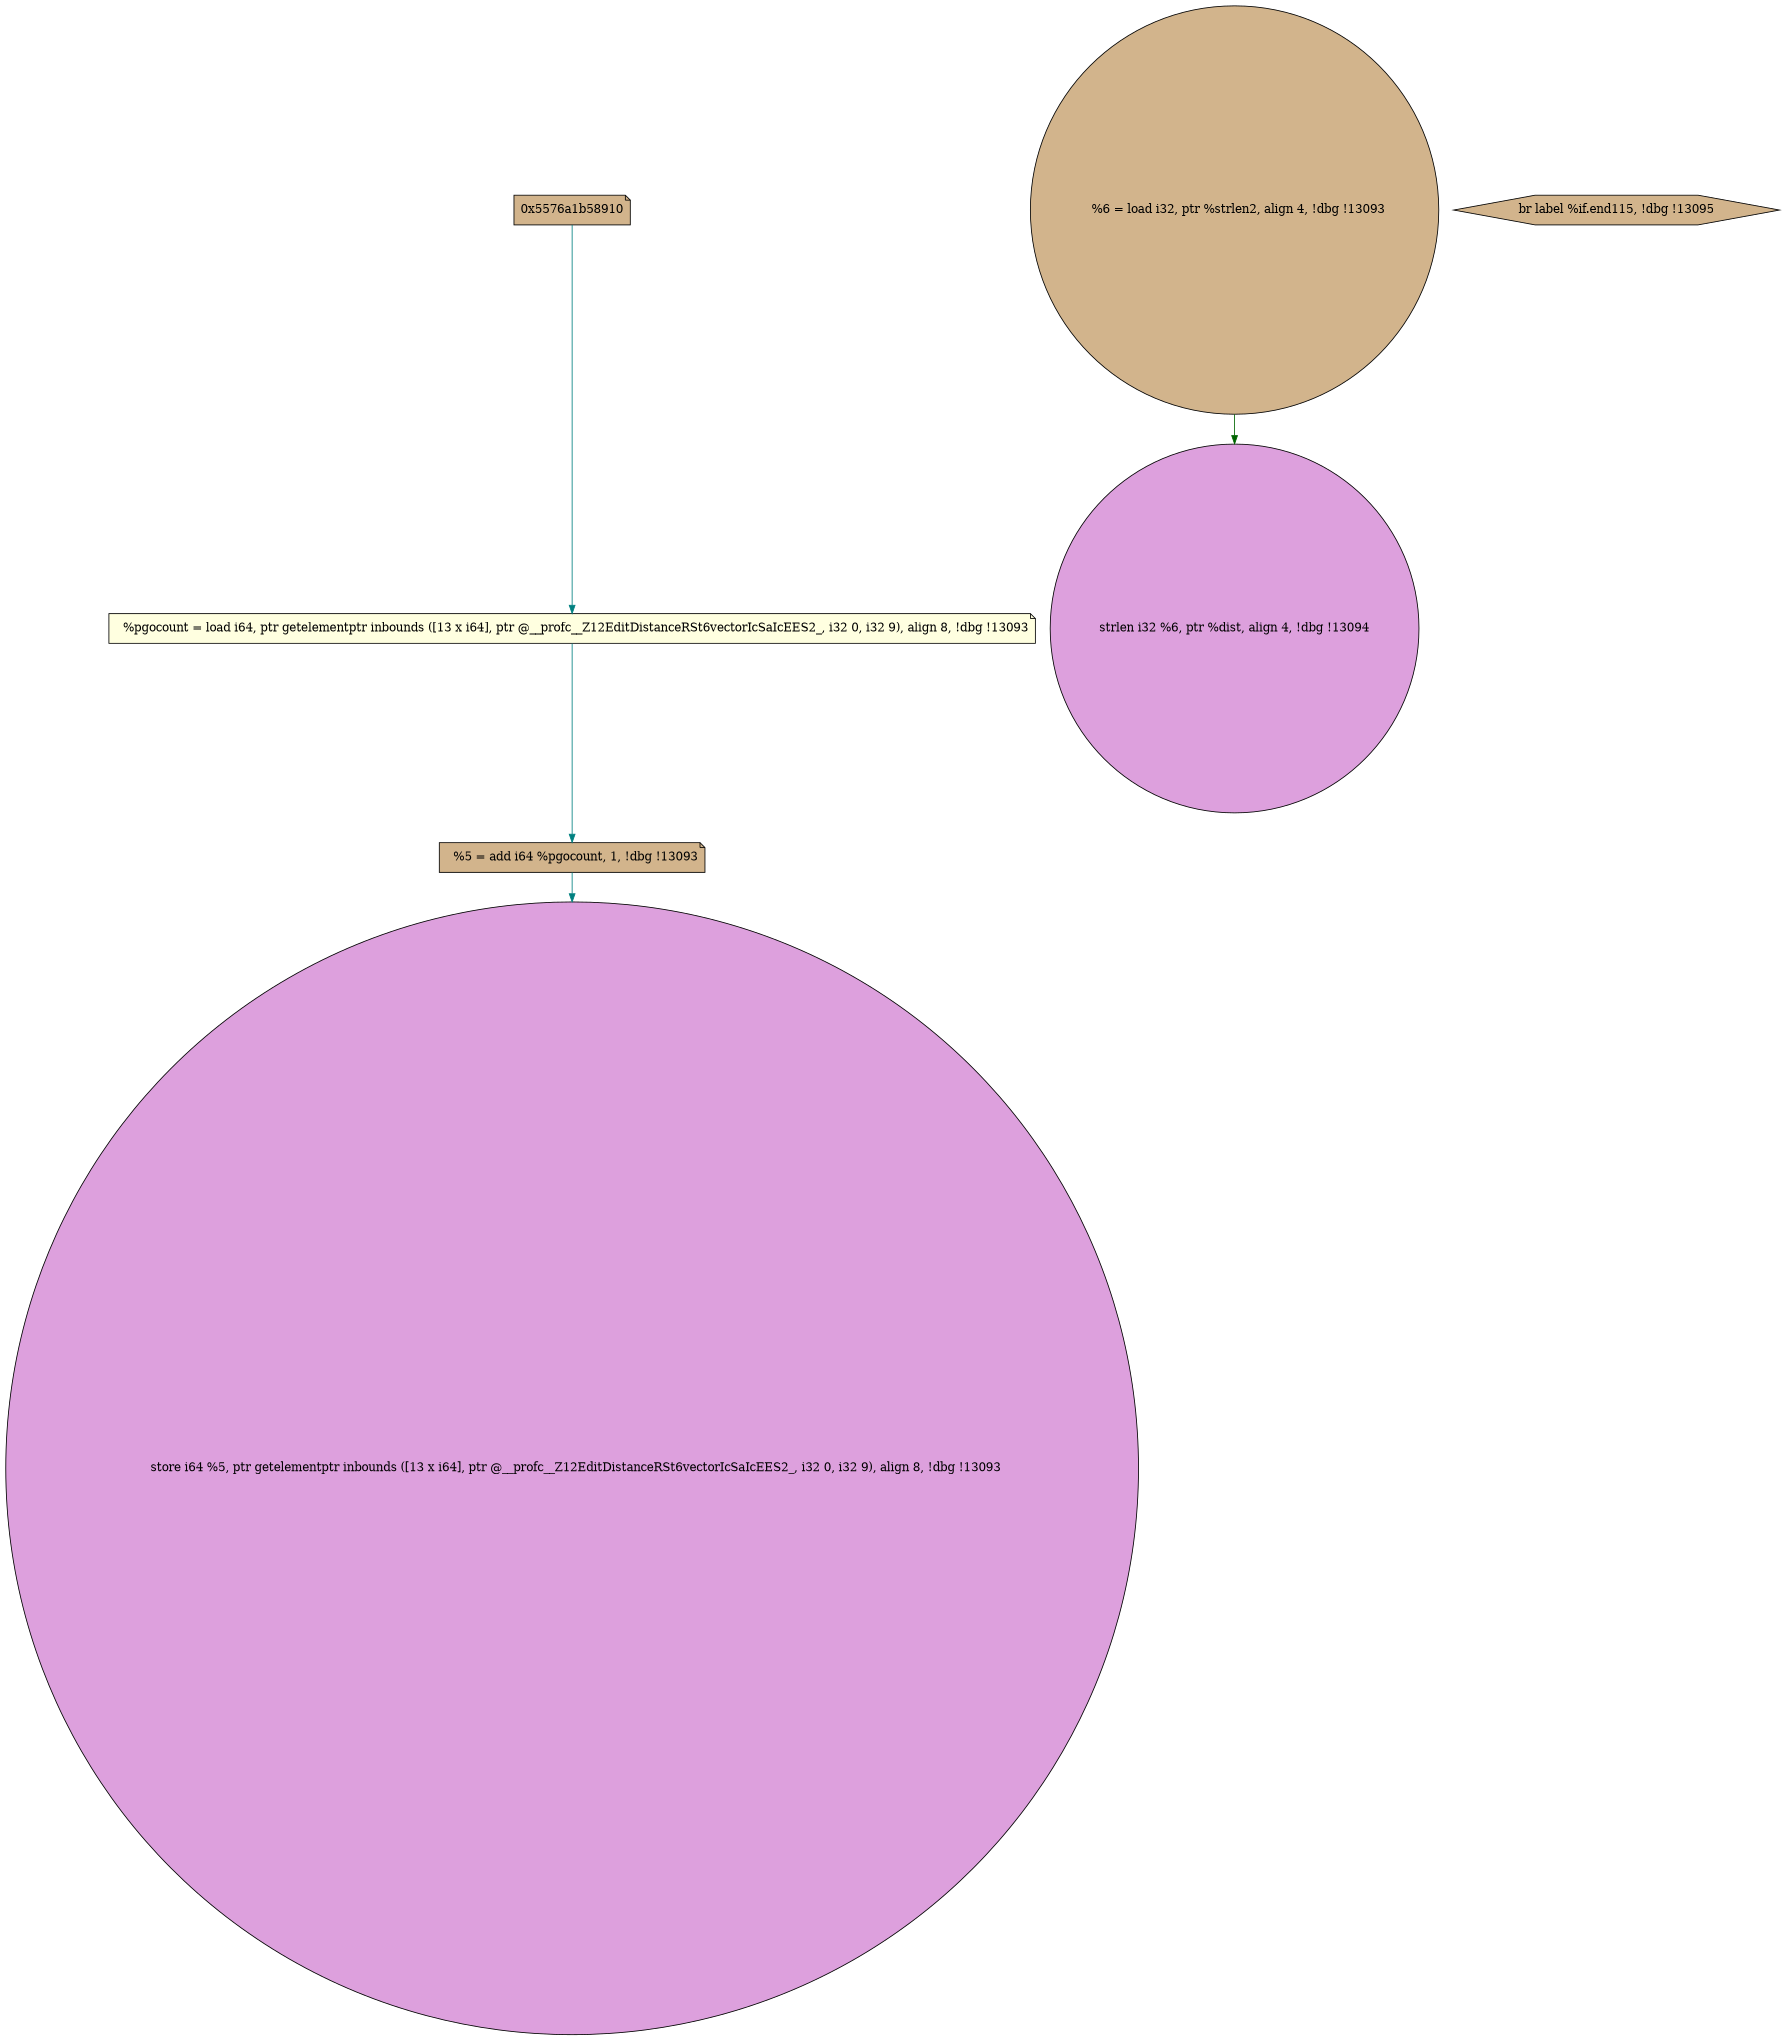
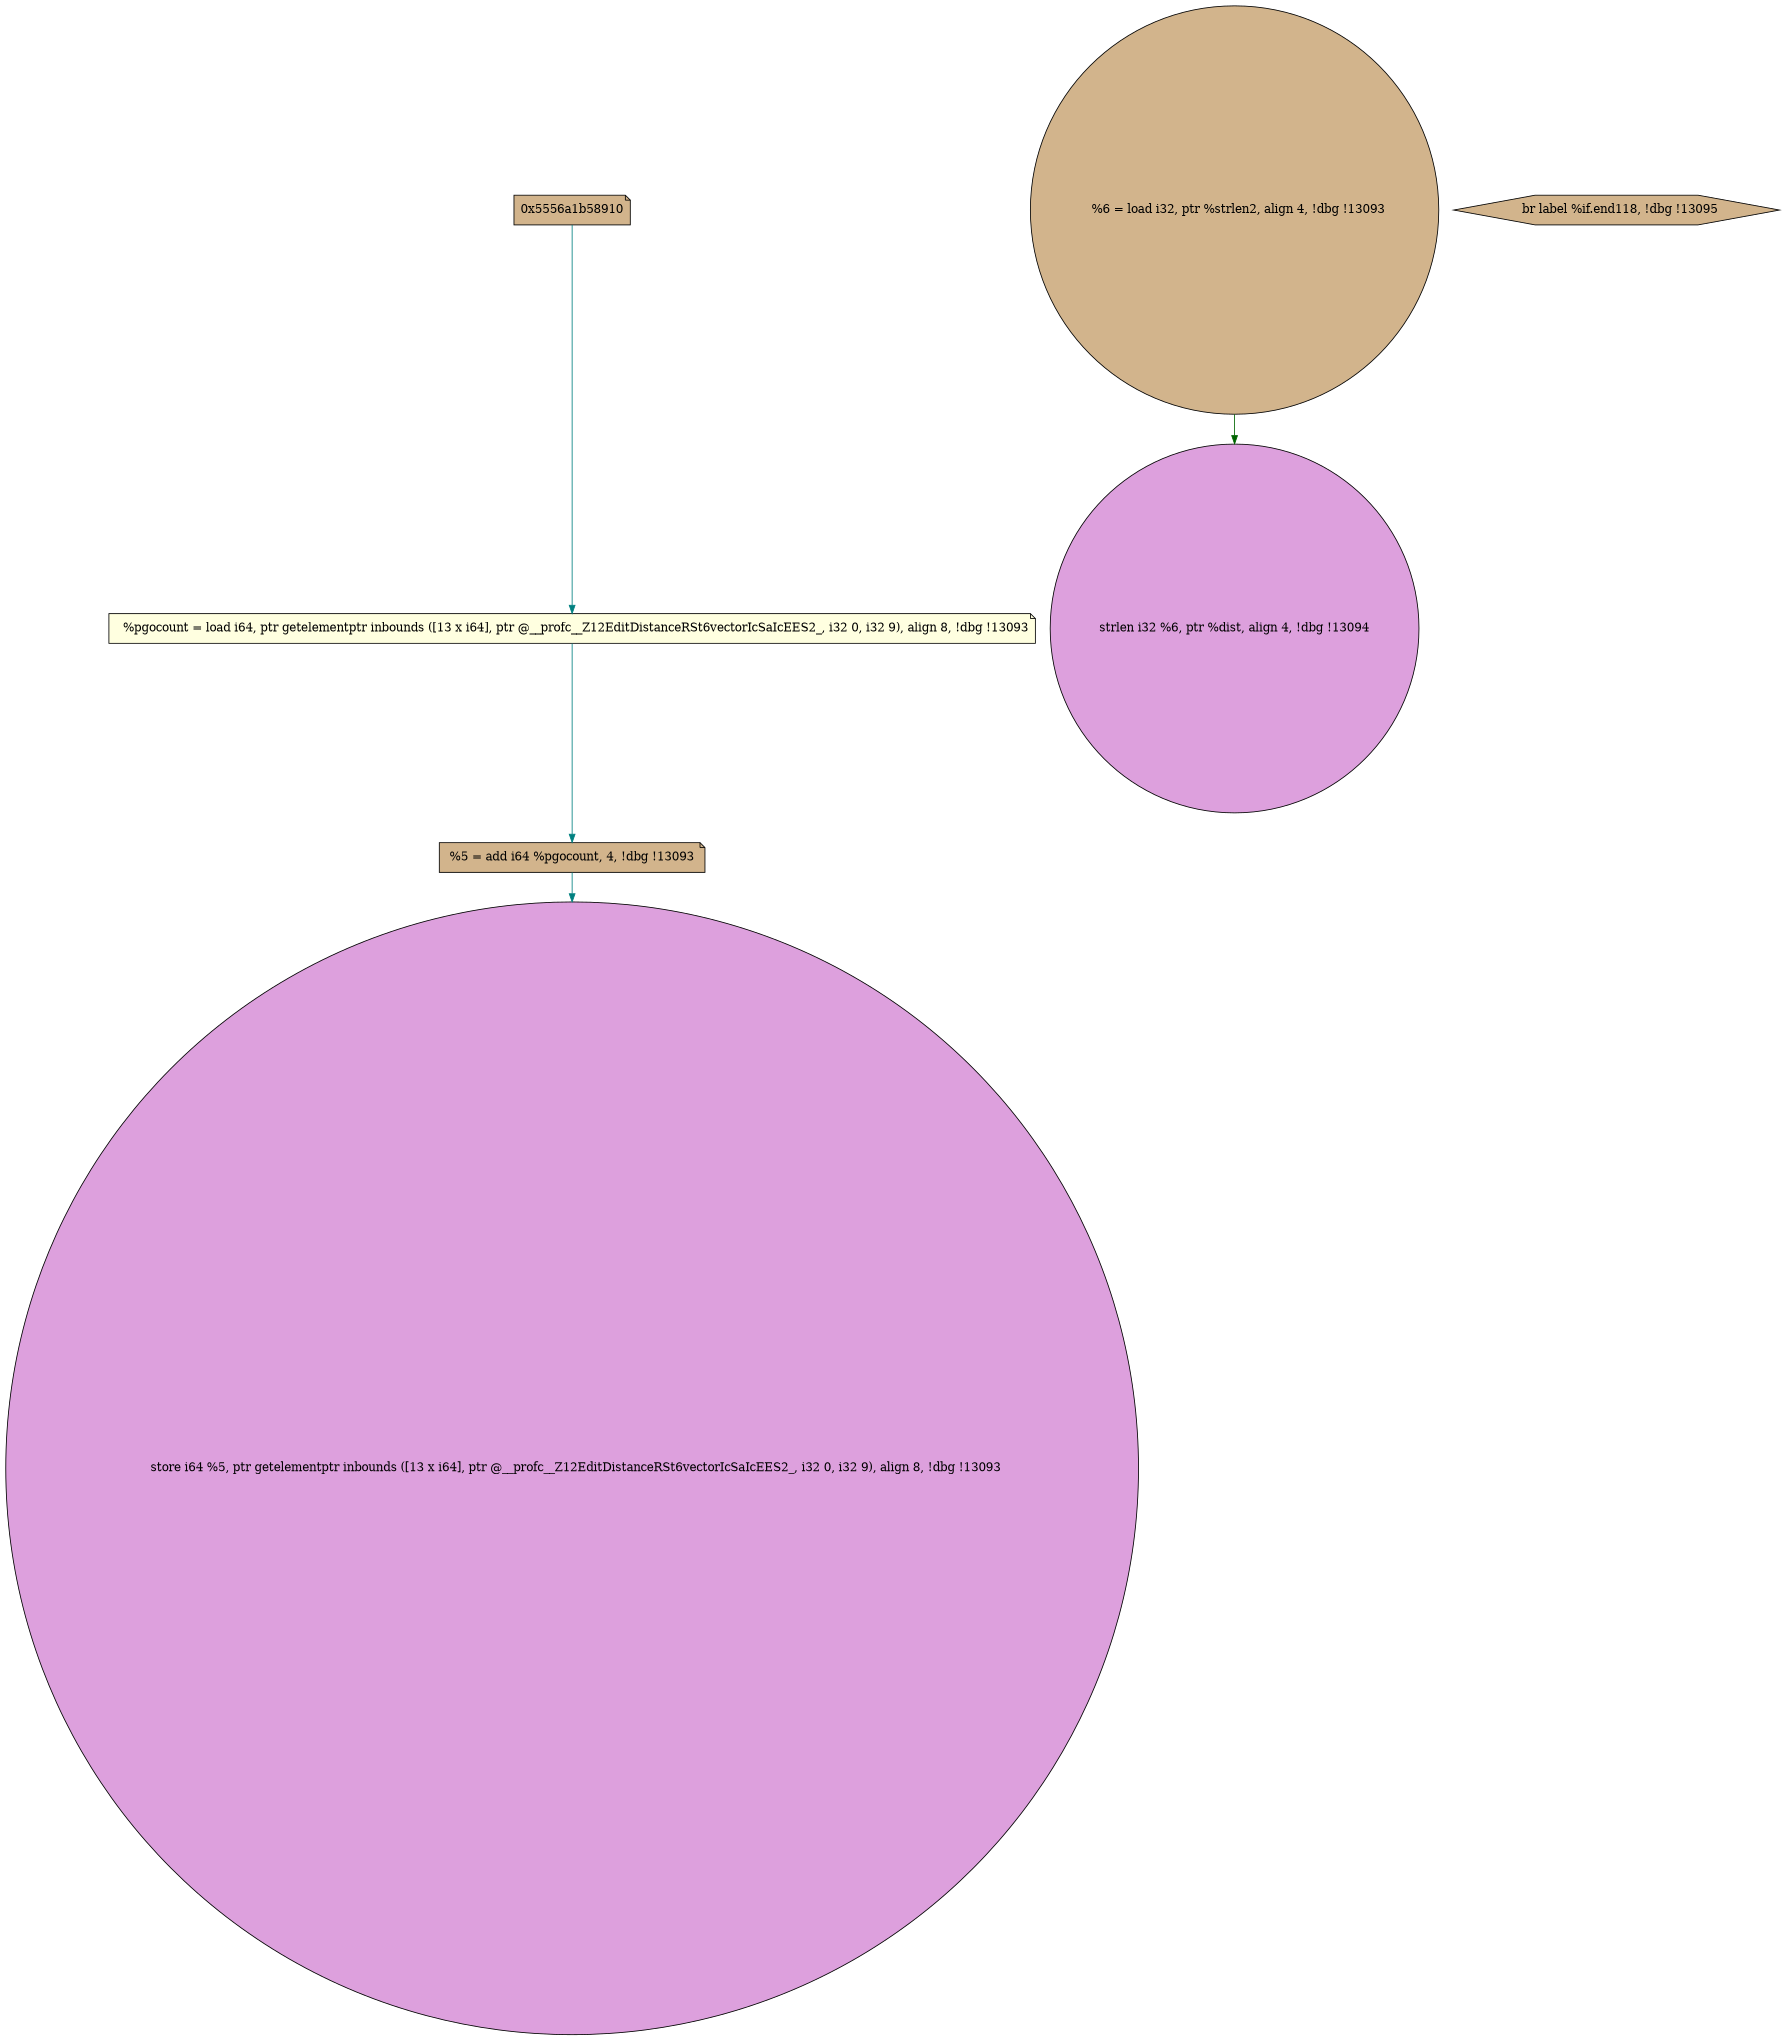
node "0x5576a1b58910": label "0x5576a1b58910" -> "0x5556a1b58910"
node "br label %if.end115, !dbg !13095": label "br label %if.end115, !dbg !13095" -> "br label %if.end118, !dbg !13095"
node "%5 = add i64 %pgocount, 1, !dbg !13093": label "%5 = add i64 %pgocount, 1, !dbg !13093" -> "%5 = add i64 %pgocount, 4, !dbg !13093"
